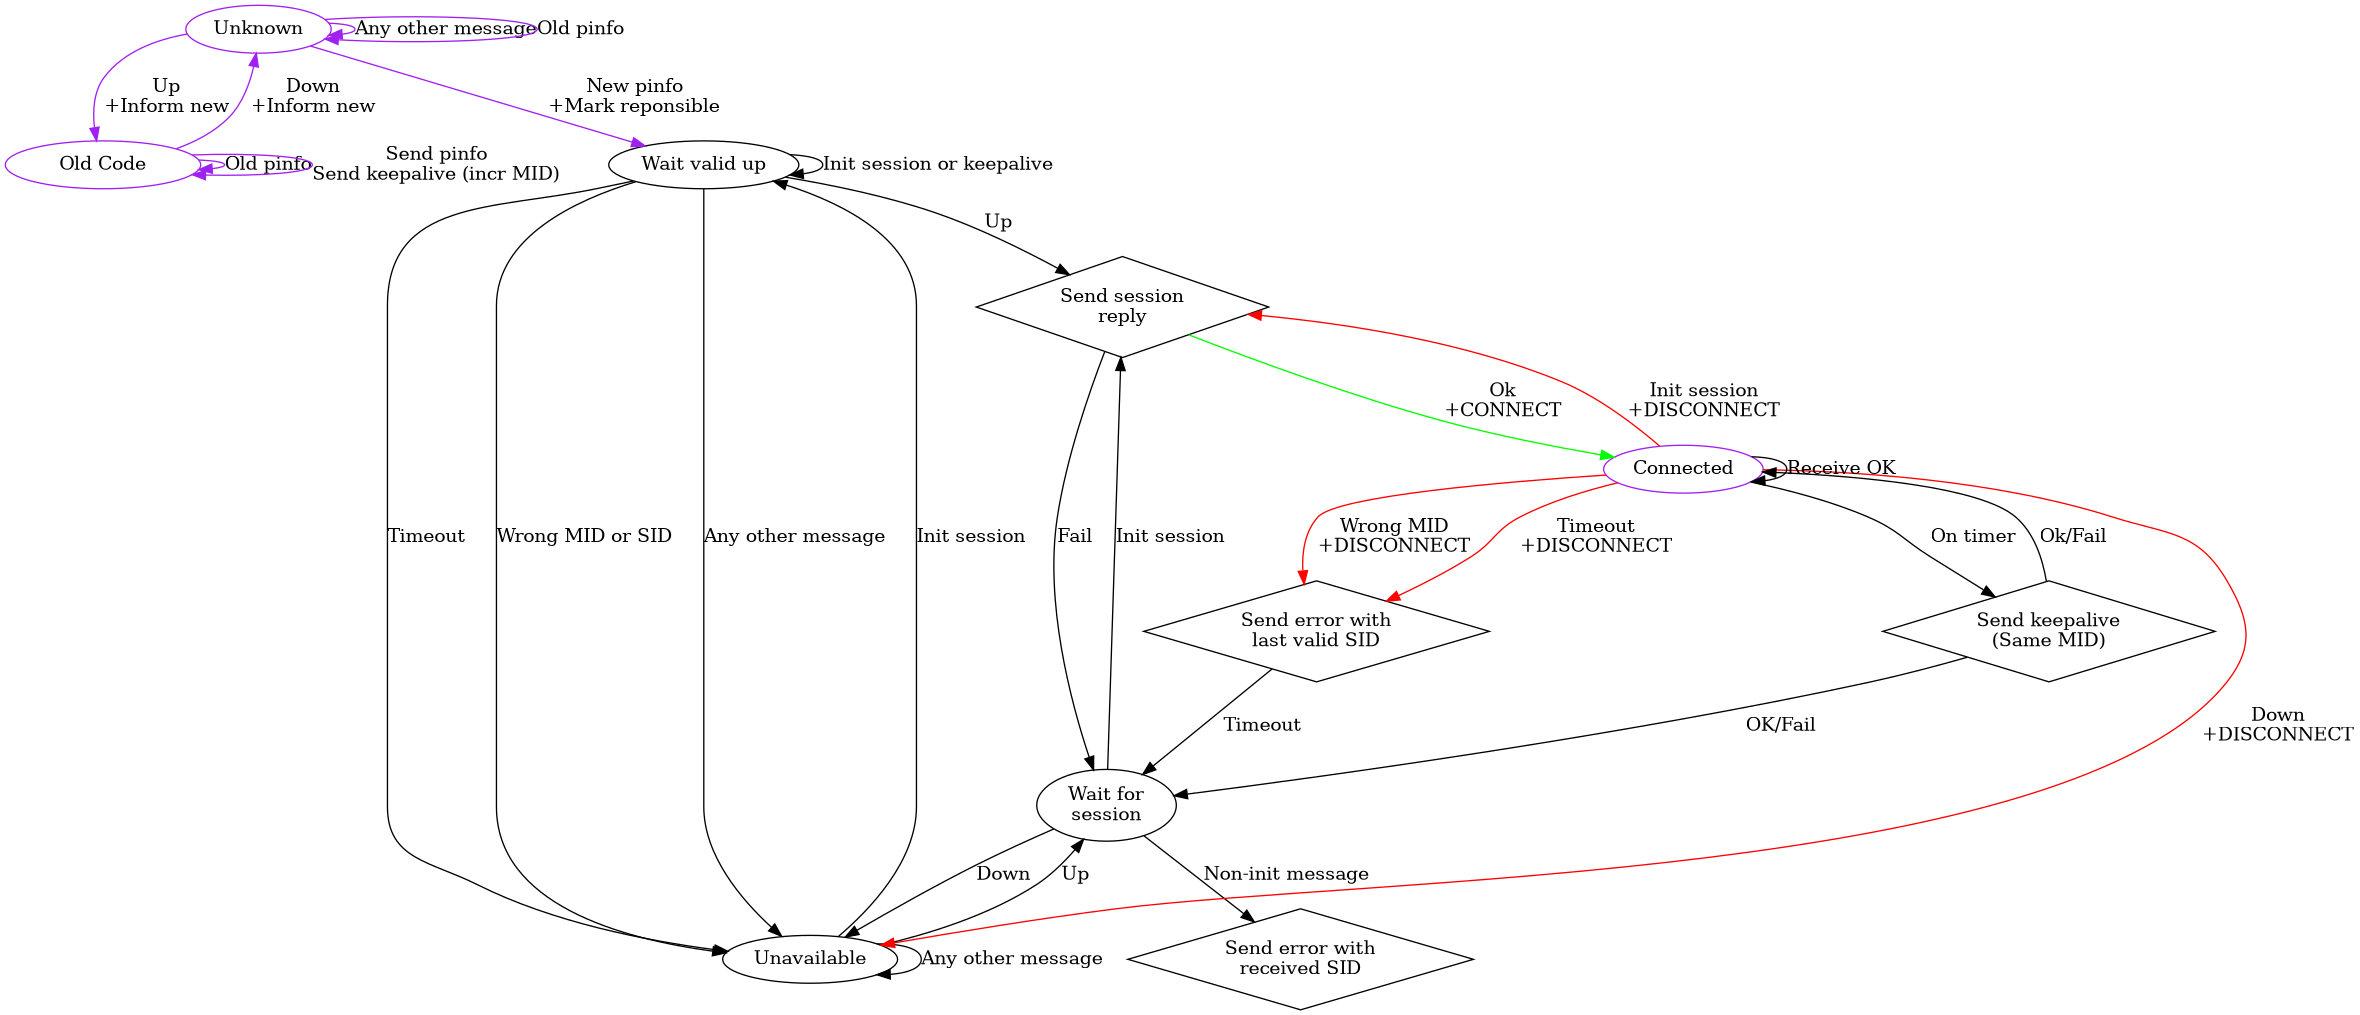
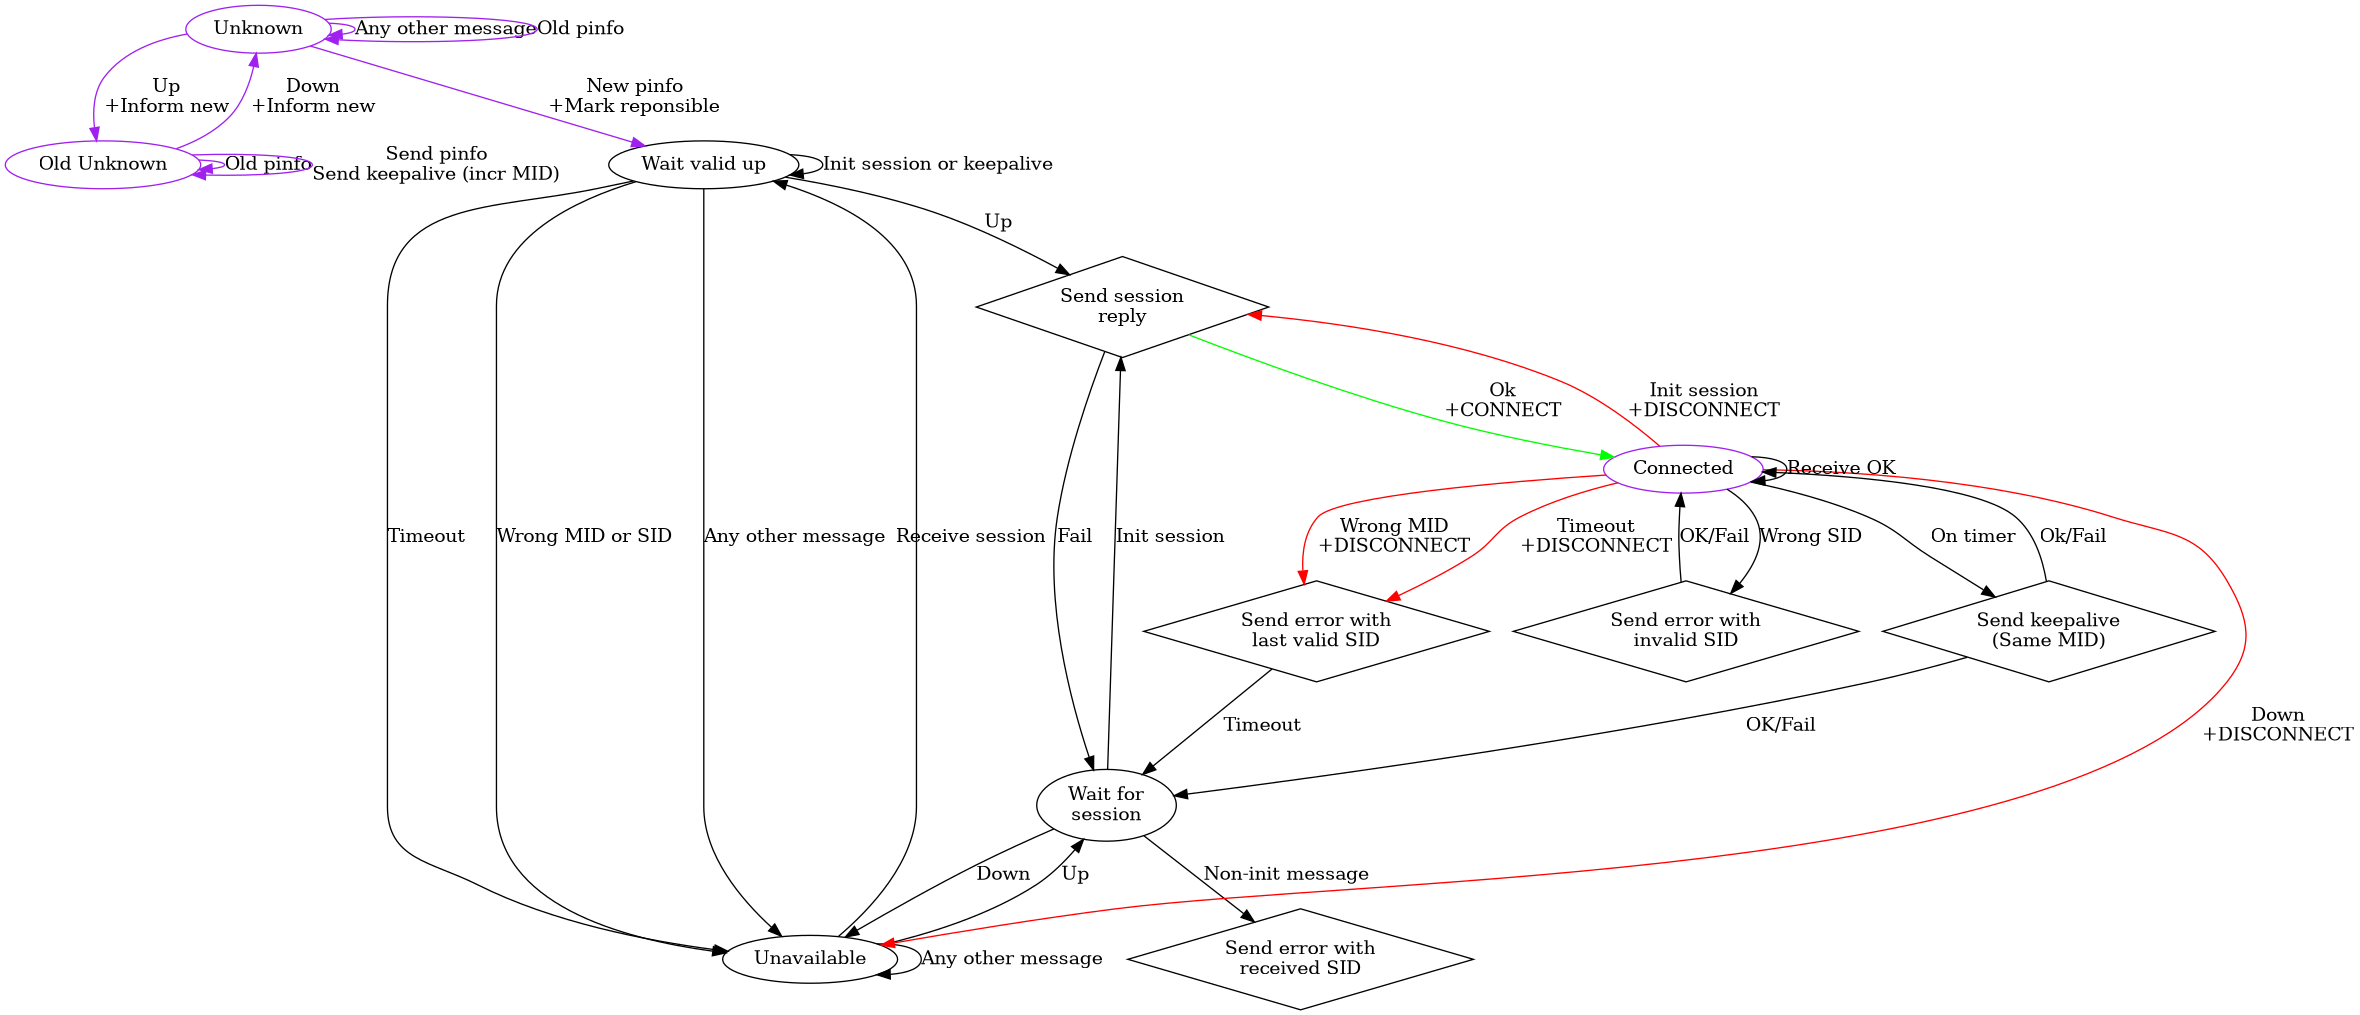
node "Old Code": label "Old Code" -> "Old Unknown"
edge "Unavailable" -> "Wait valid up": label "Init session" -> "Receive session"
node "Send error with invalid SID": added
